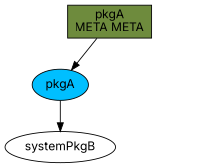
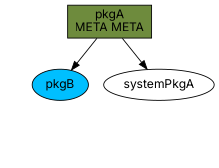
node "pkgA": label "pkgA" -> "pkgB"
node "systemPkgA": added
node "systemPkgB": removed
